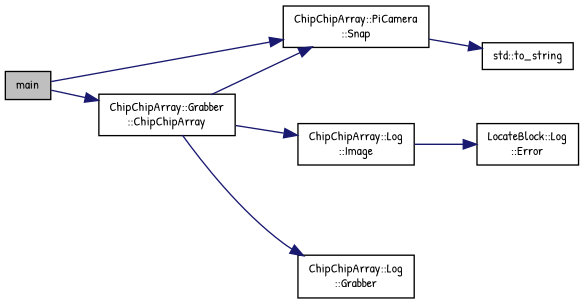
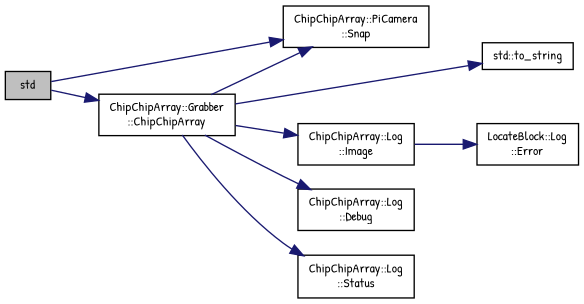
edge "ChipChipArray::PiCamera ::Snap" -> "std::to_string": now "ChipChipArray::Grabber ::ChipChipArray" -> "std::to_string"
node "main": label "main" -> "std"
node "ChipChipArray::Log ::Debug": added
node "ChipChipArray::Log ::Grabber": label "ChipChipArray::Log ::Grabber" -> "ChipChipArray::Log ::Status"
